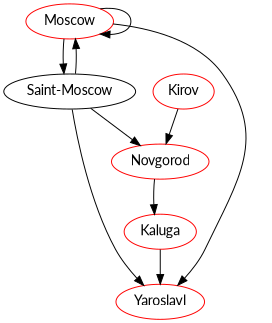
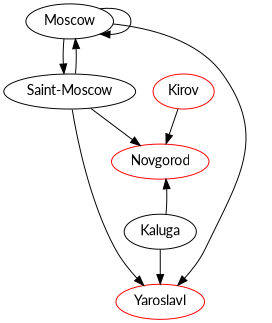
node "Moscow": color red -> black
edge "Novgorod" -> "Kaluga": reversed
node "Kaluga": color red -> black
